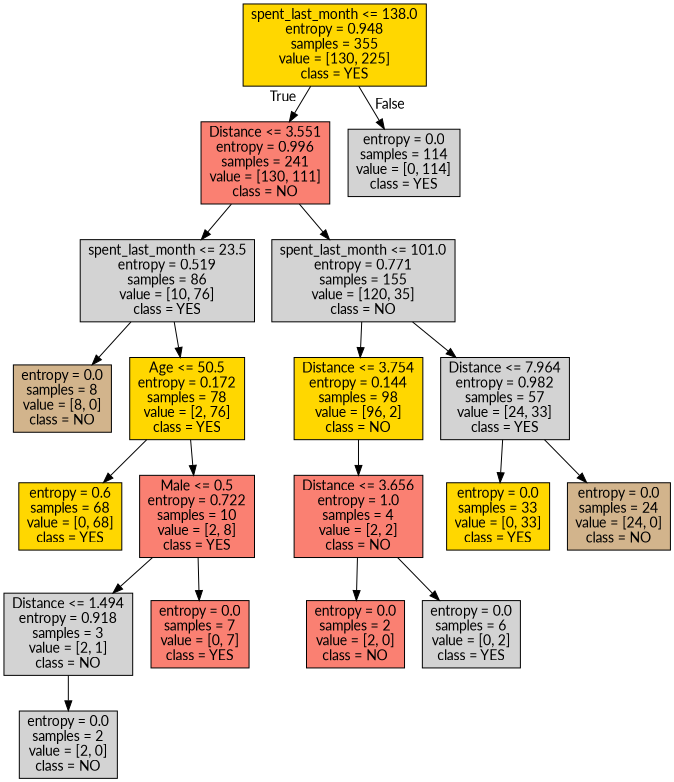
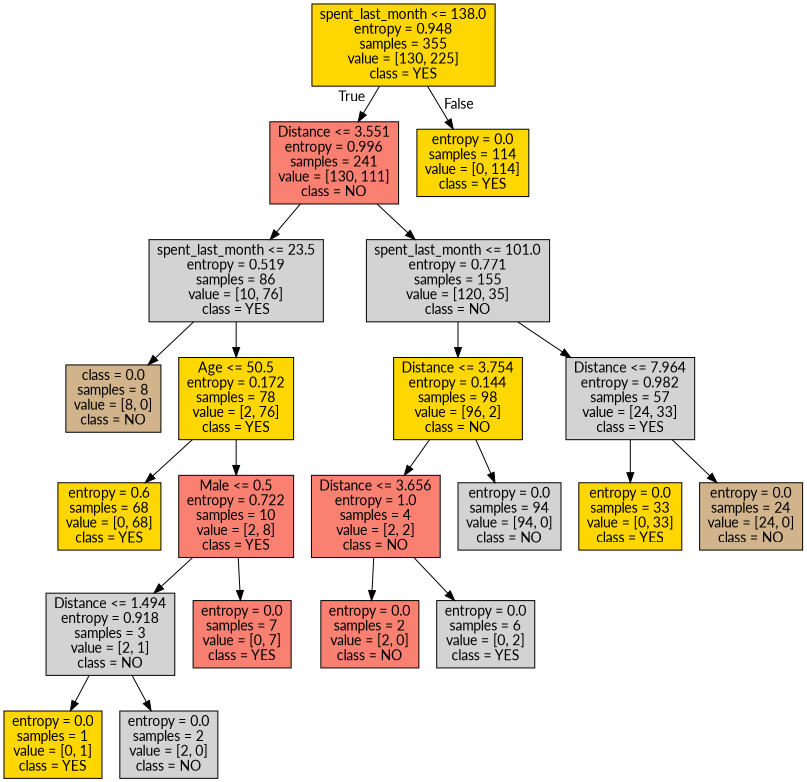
node "entropy = 0.0 samples = 114 value = [0, 114] class = YES": fillcolor lightgrey -> gold
node "entropy = 0.0 samples = 8 value = [8, 0] class = NO": label "entropy = 0.0 samples = 8 value = [8, 0] class = NO" -> "class = 0.0 samples = 8 value = [8, 0] class = NO"
node "entropy = 0.0 samples = 94 value = [94, 0] class = NO": added
node "entropy = 0.0 samples = 1 value = [0, 1] class = YES": added
